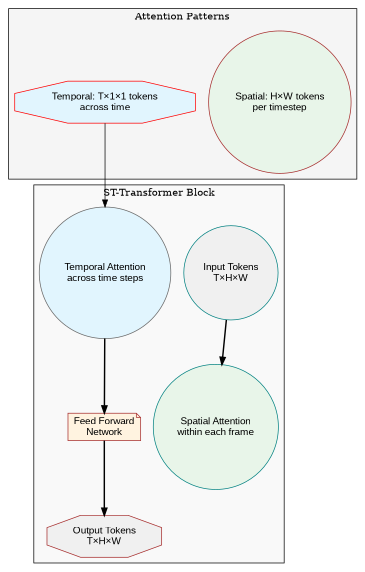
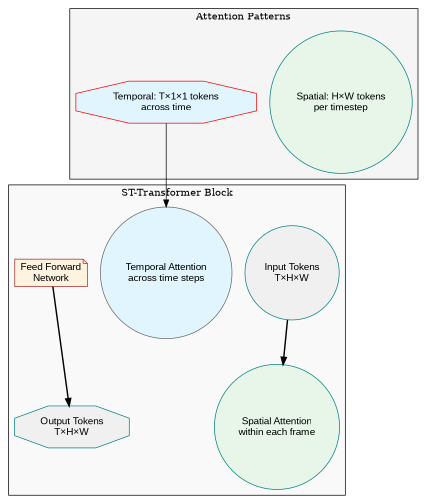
node "Spatial: H×W tokens per timestep": color brown -> teal
edge "Temporal Attention across time steps" -> "Feed Forward Network": removed
node "Output Tokens T×H×W": color brown -> teal
